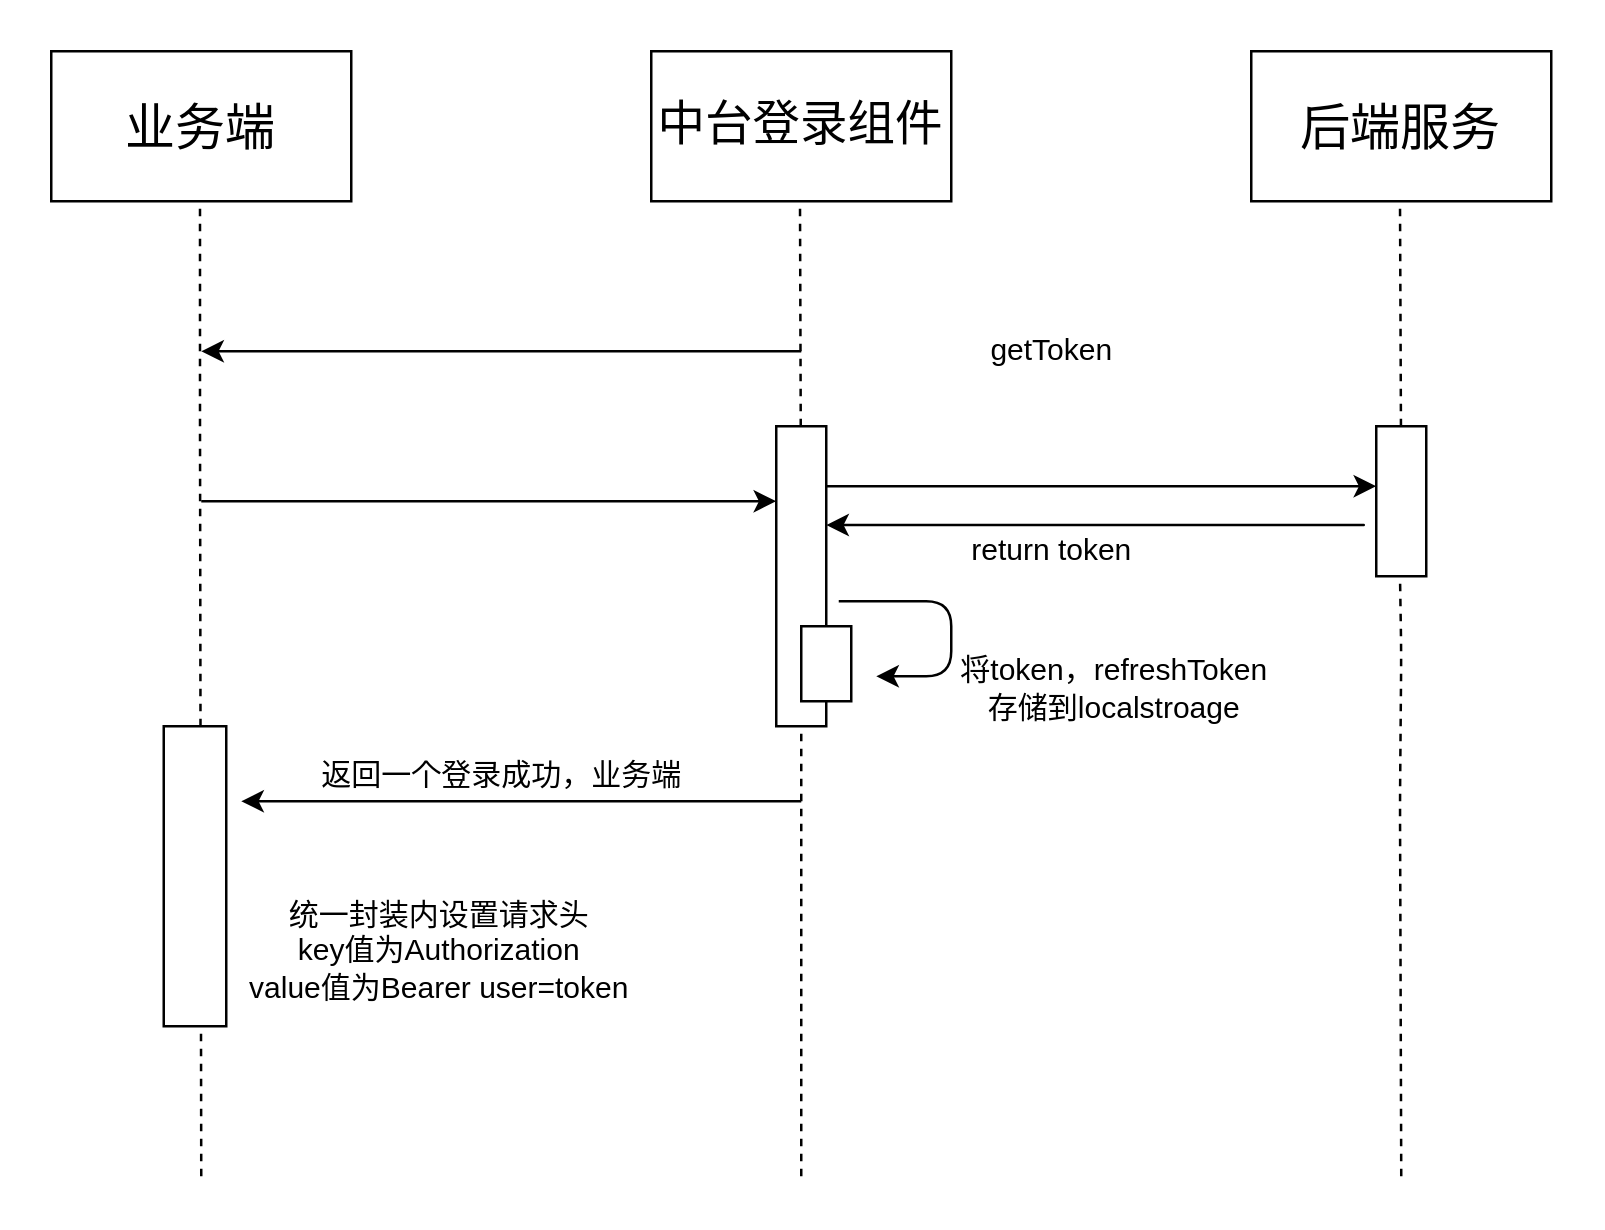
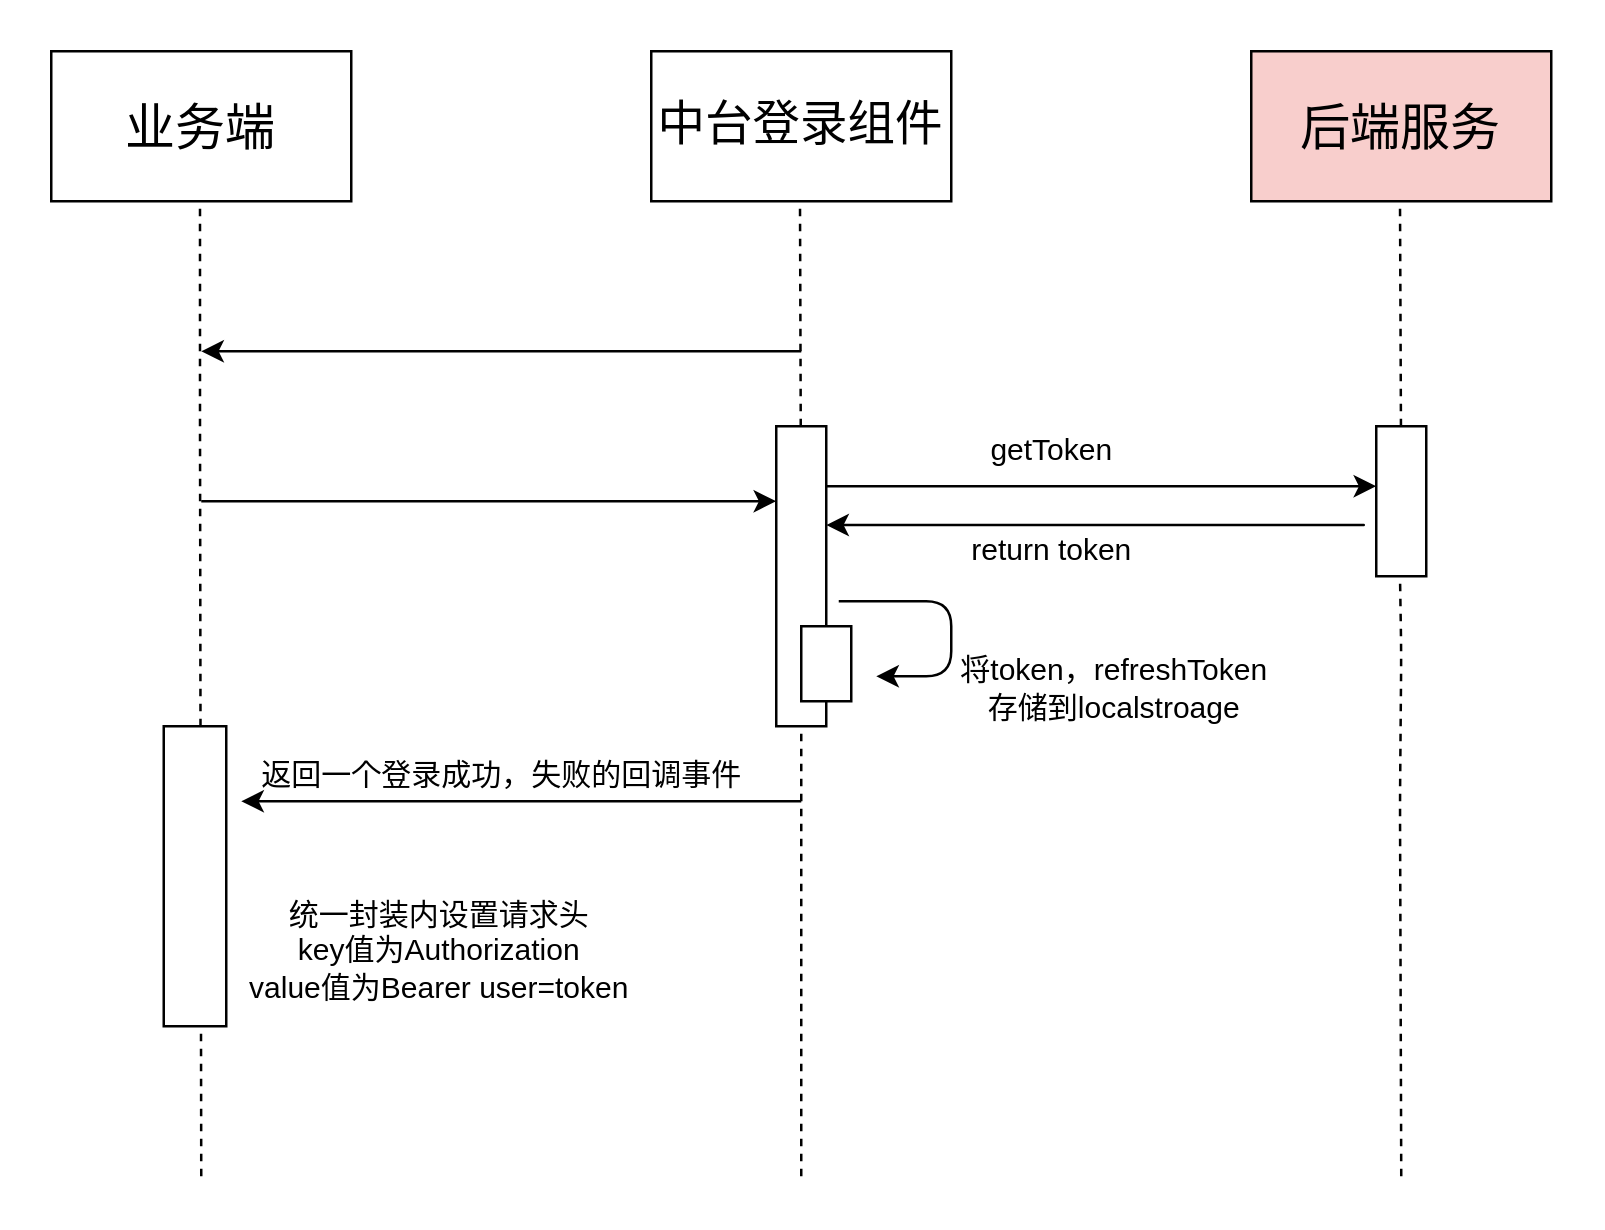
node "后端服务": fillcolor #ffffff -> #f8cecc
node "getToken": moved (1051, 351) -> (1051, 451)
node "返回一个登录成功，业务端": label "返回一个登录成功，业务端" -> "返回一个登录成功，失败的回调事件"
